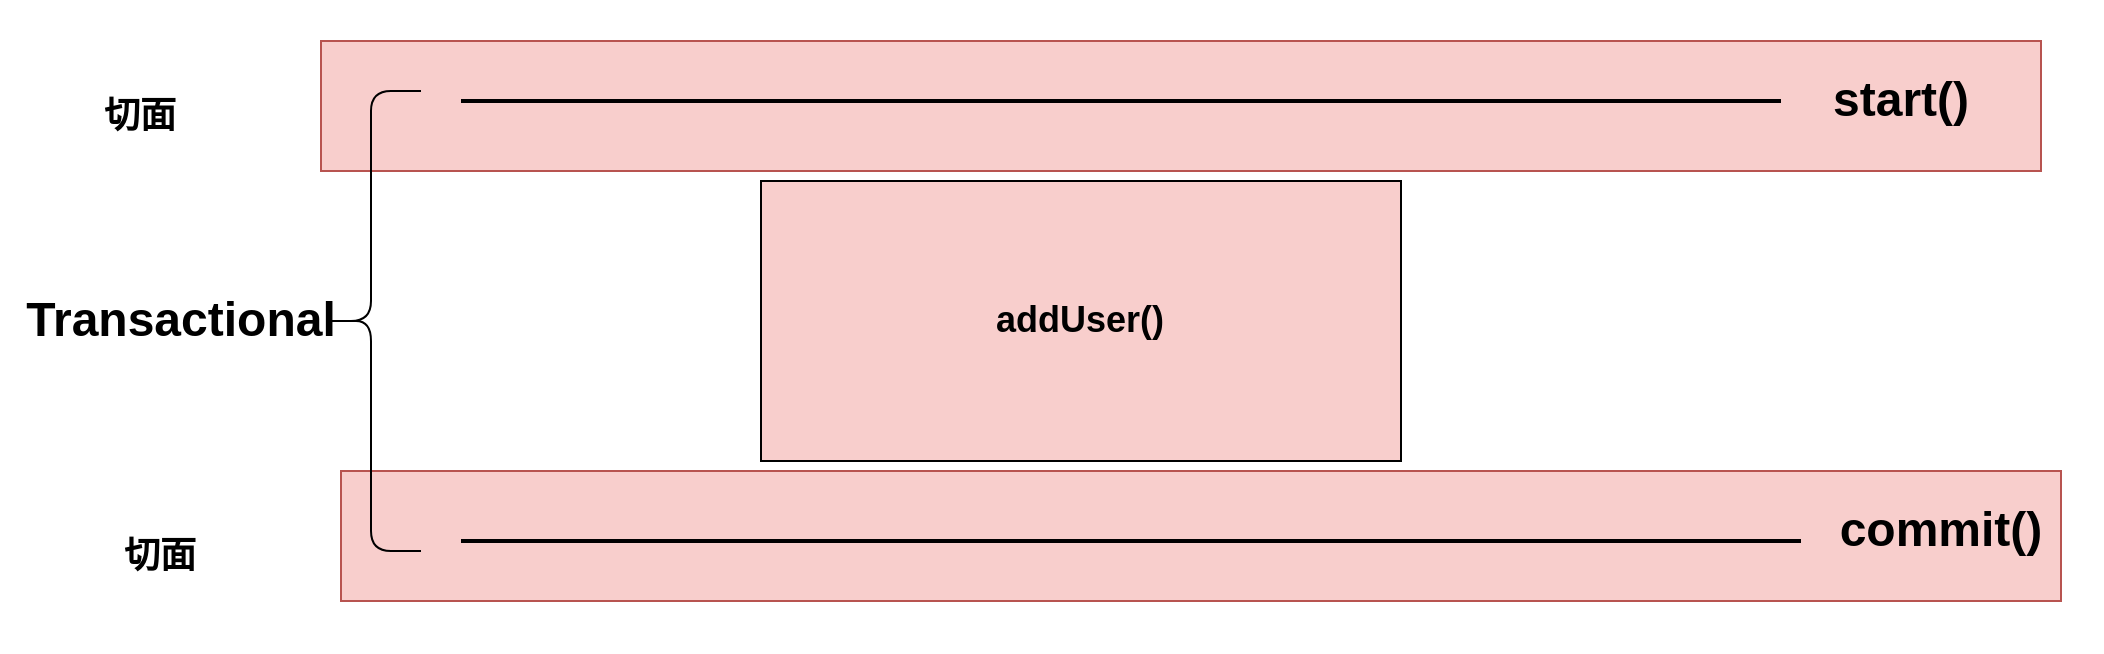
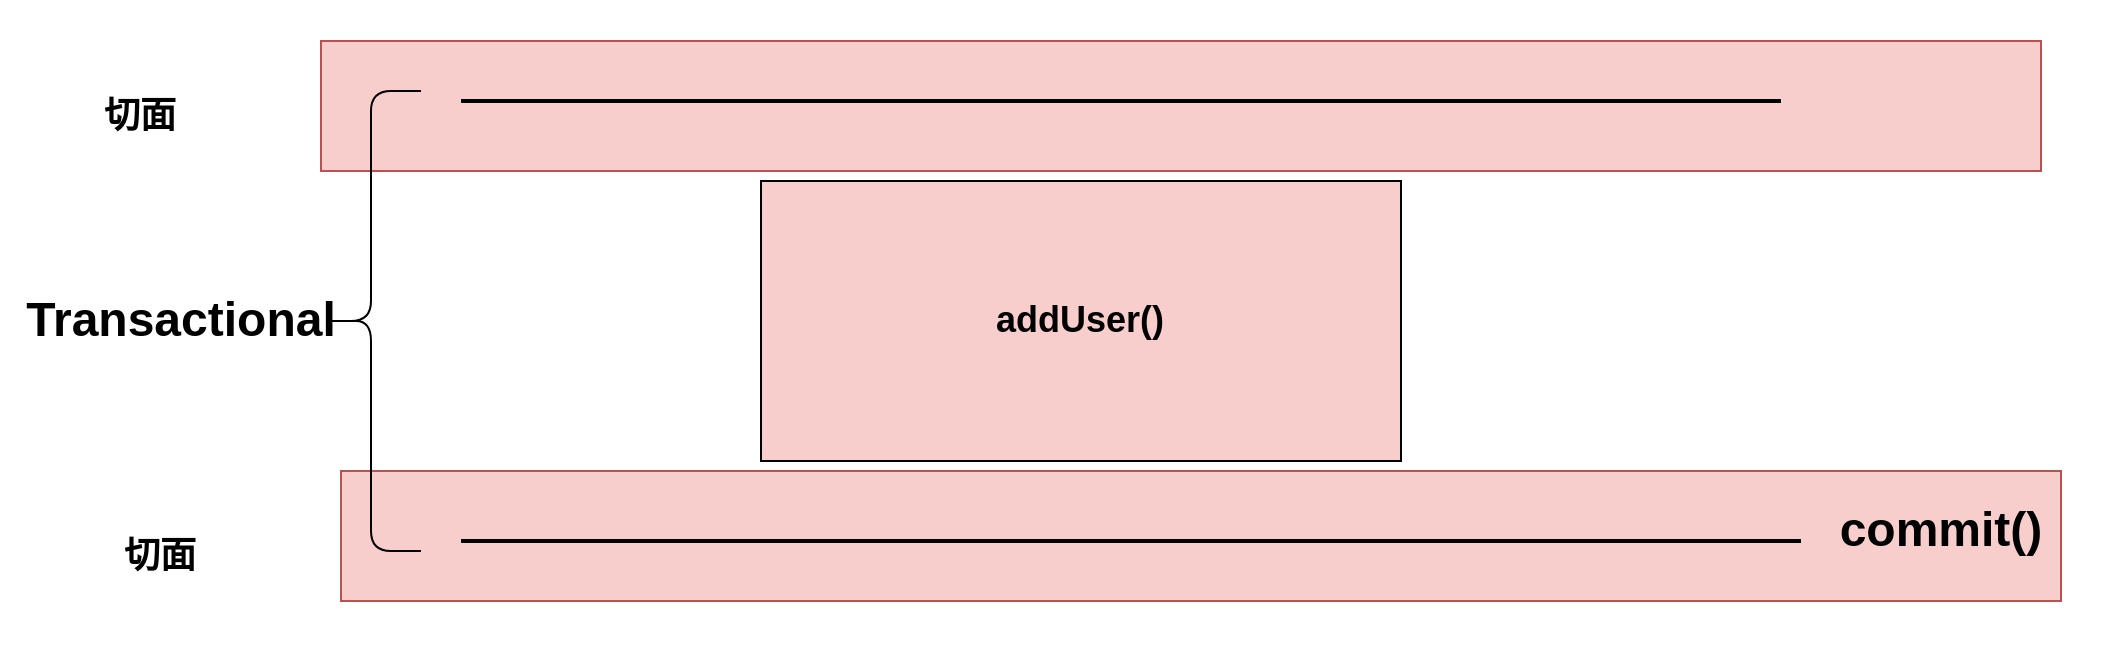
node "start()": removed
